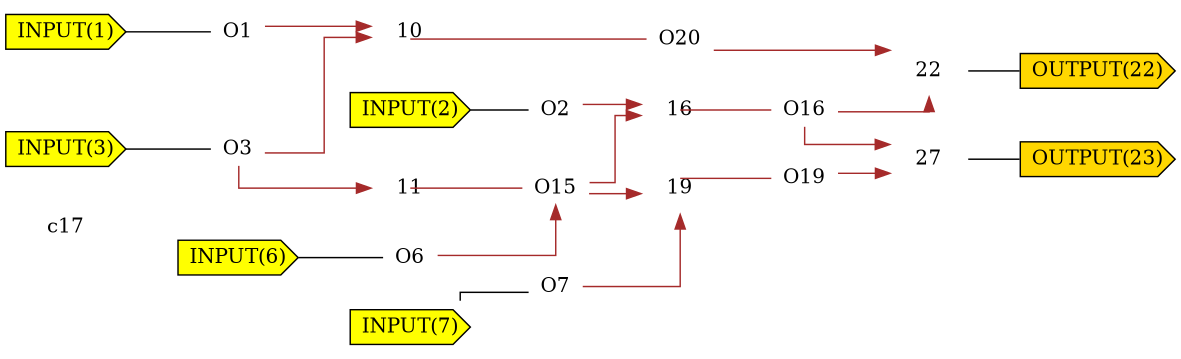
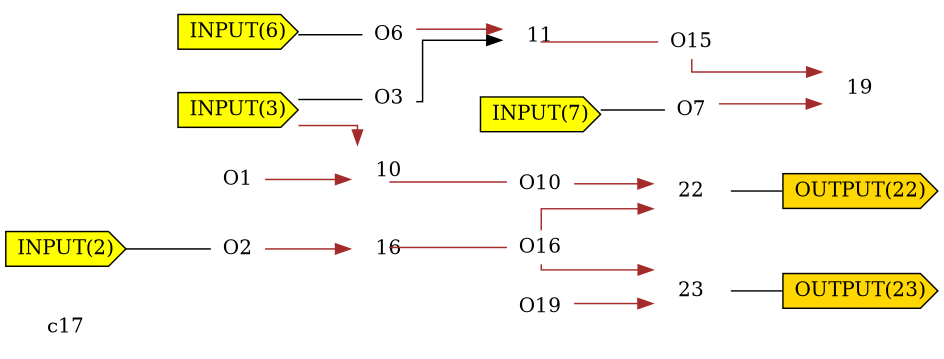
node "INPUT(1)": removed
node "O20": label "O20" -> "O10"
edge "O3" -> "10": now "INPUT(3)" -> "10"
edge "O15" -> "16": removed
node "27": label "27" -> "23"
edge "O19" -- "19": removed
edge "O3" -> "11": color brown -> black
edge "O6" -> "O15": now "O6" -> "11"
